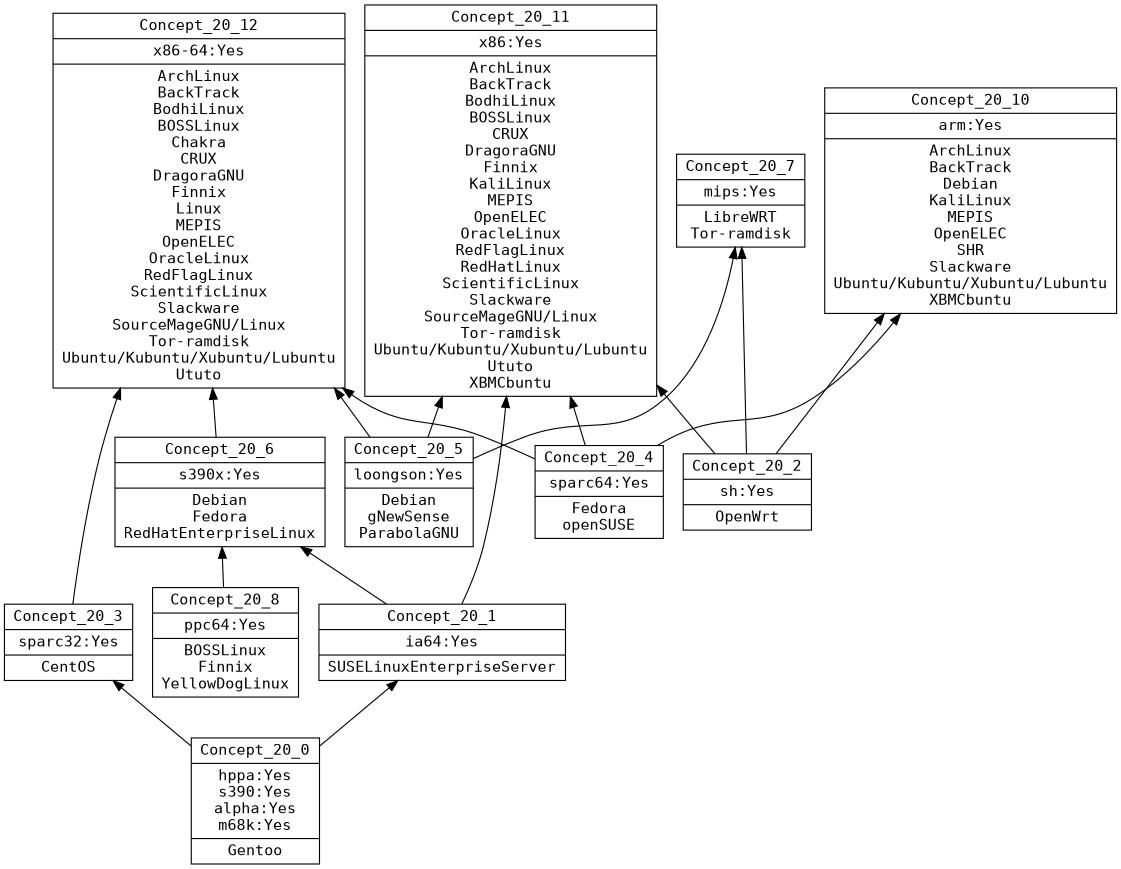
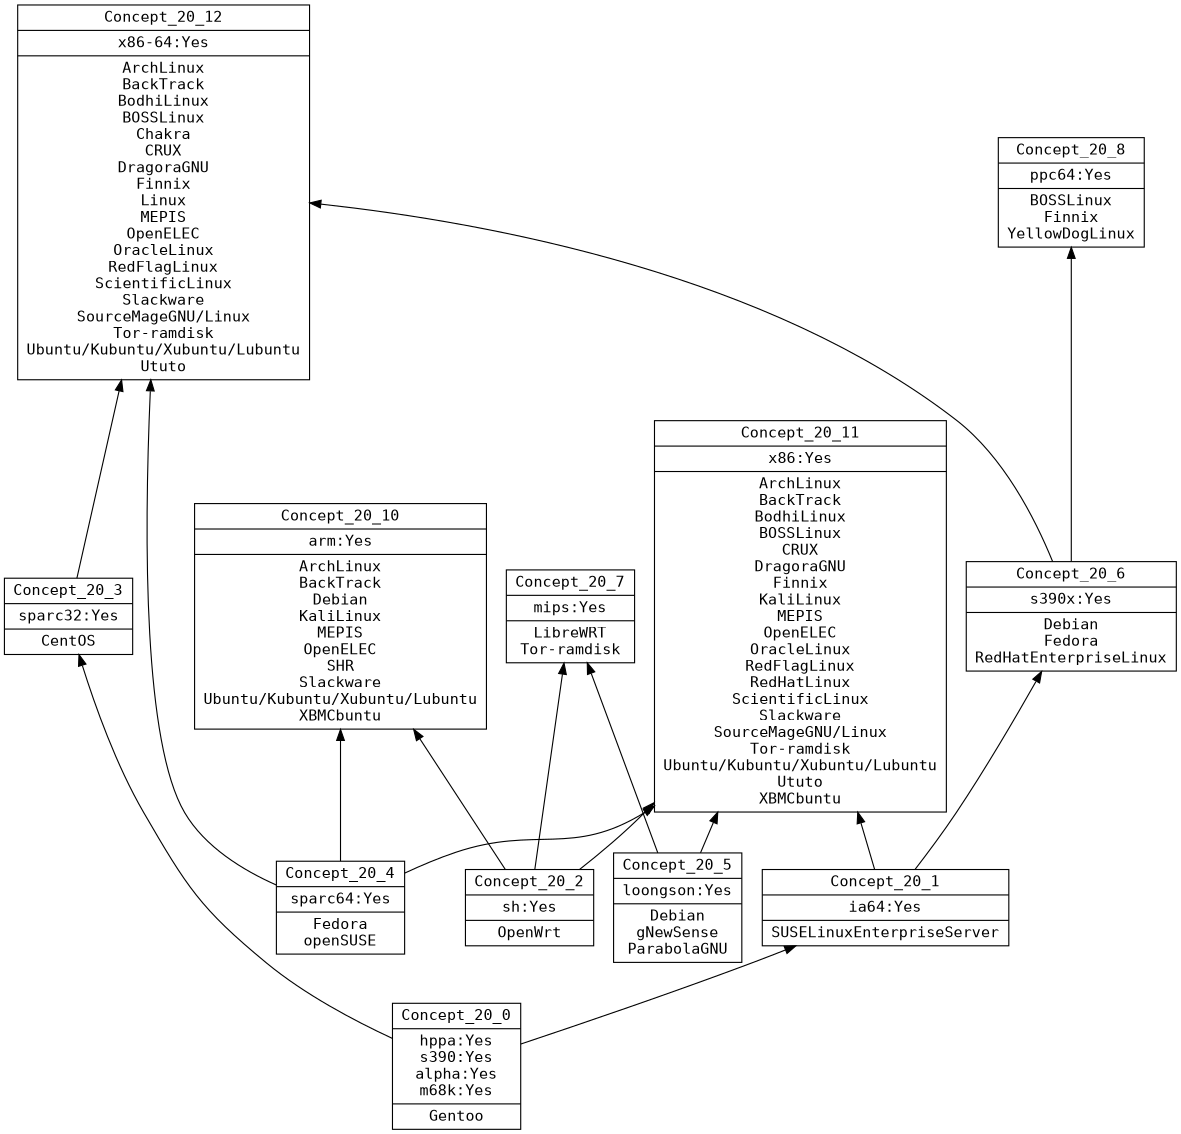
edge "Concept_20_5" -> "Concept_20_12": removed
edge "Concept_20_8" -> "Concept_20_6": reversed
